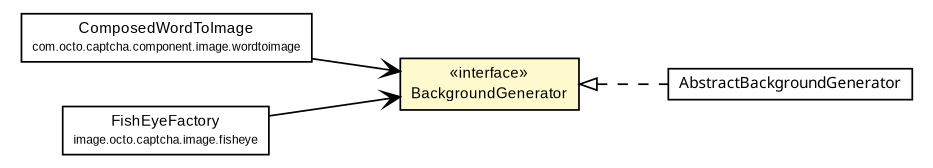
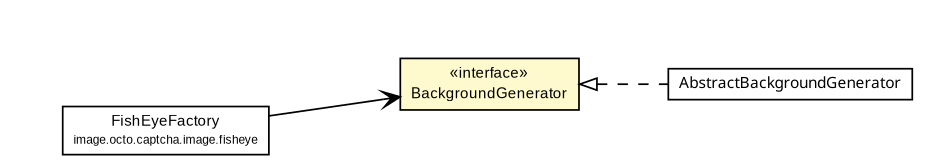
node "ComposedWordToImage": removed
